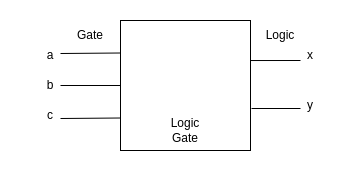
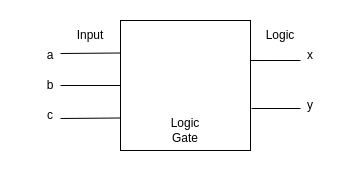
node "Gate": label "Gate" -> "Input"
